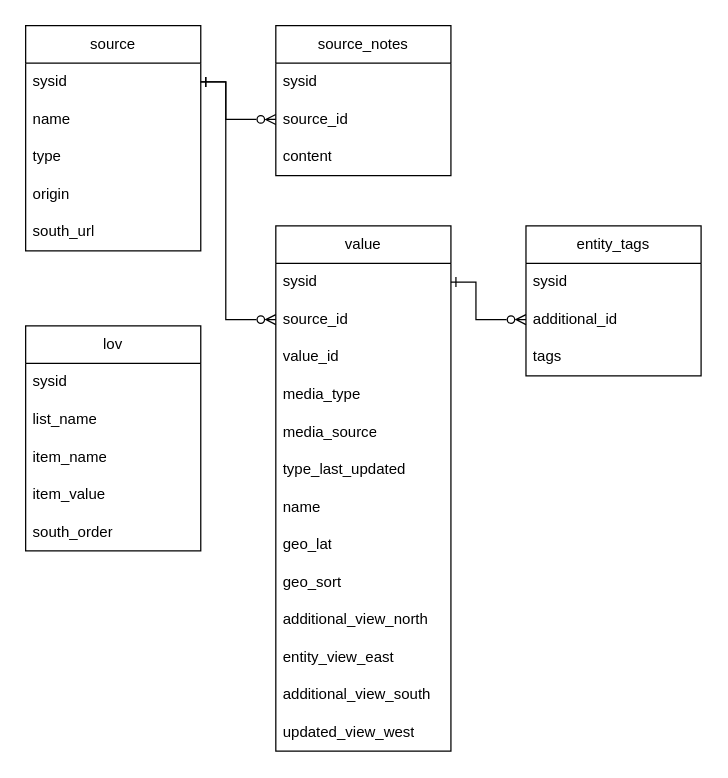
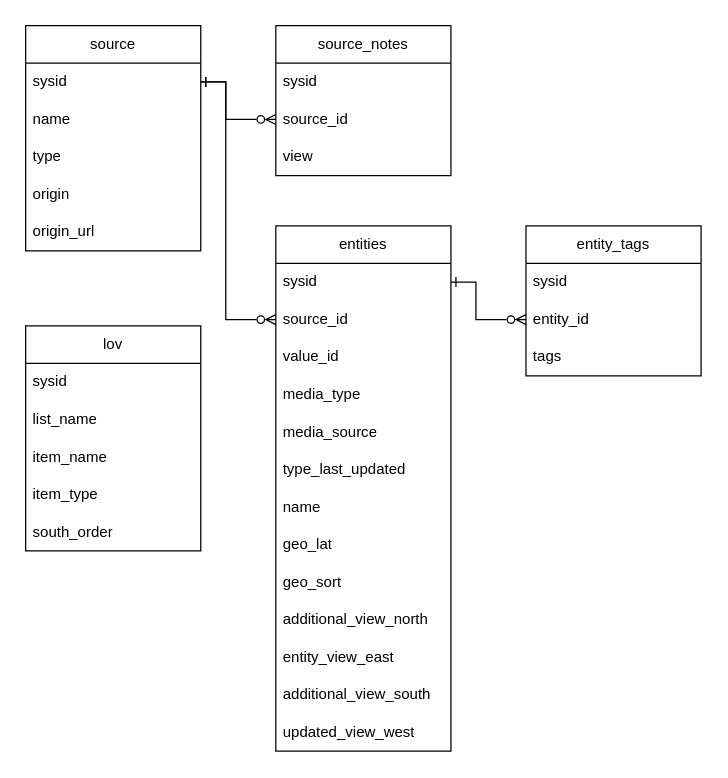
node "content": label "content" -> "view"
node "south_url": label "south_url" -> "origin_url"
node "value": label "value" -> "entities"
node "additional_id": label "additional_id" -> "entity_id"
node "item_value": label "item_value" -> "item_type"
